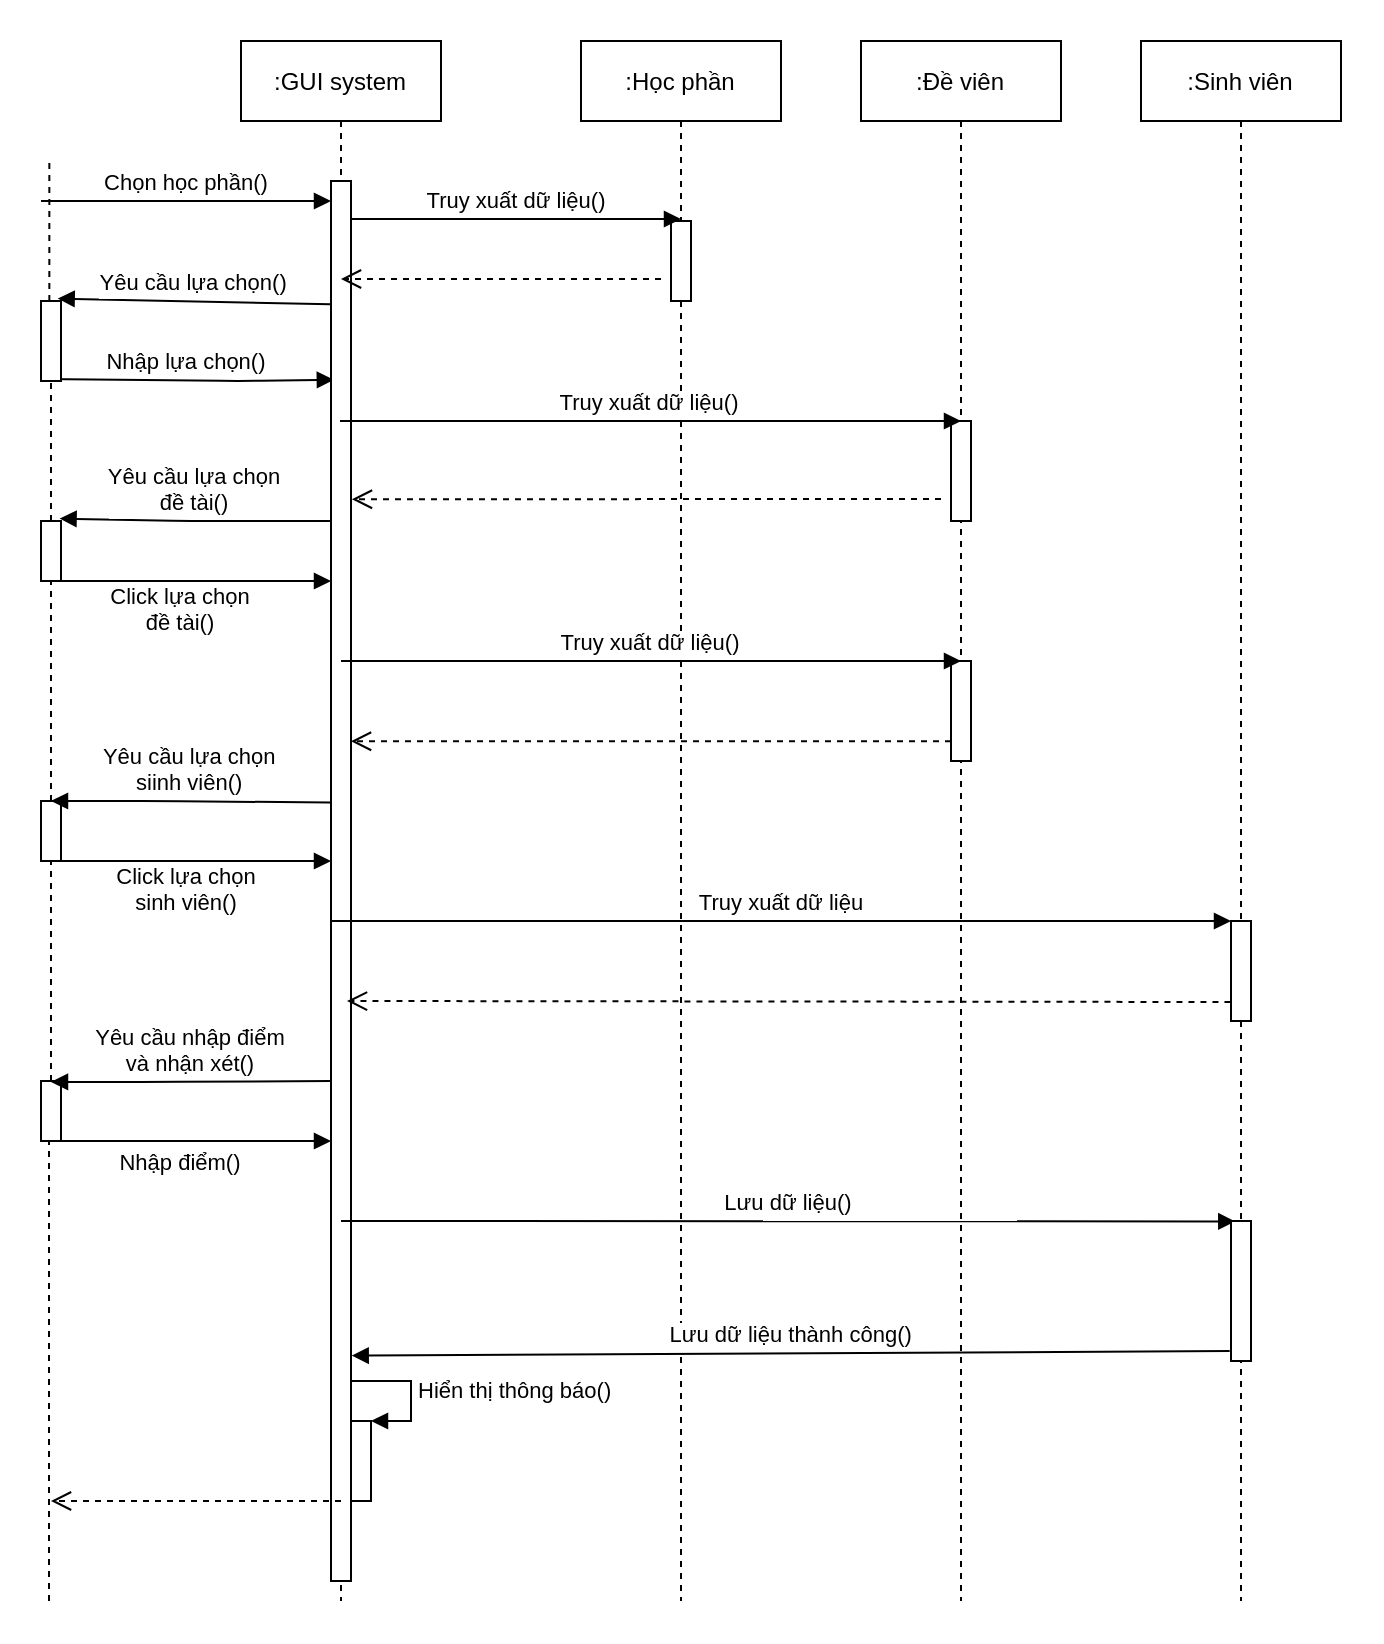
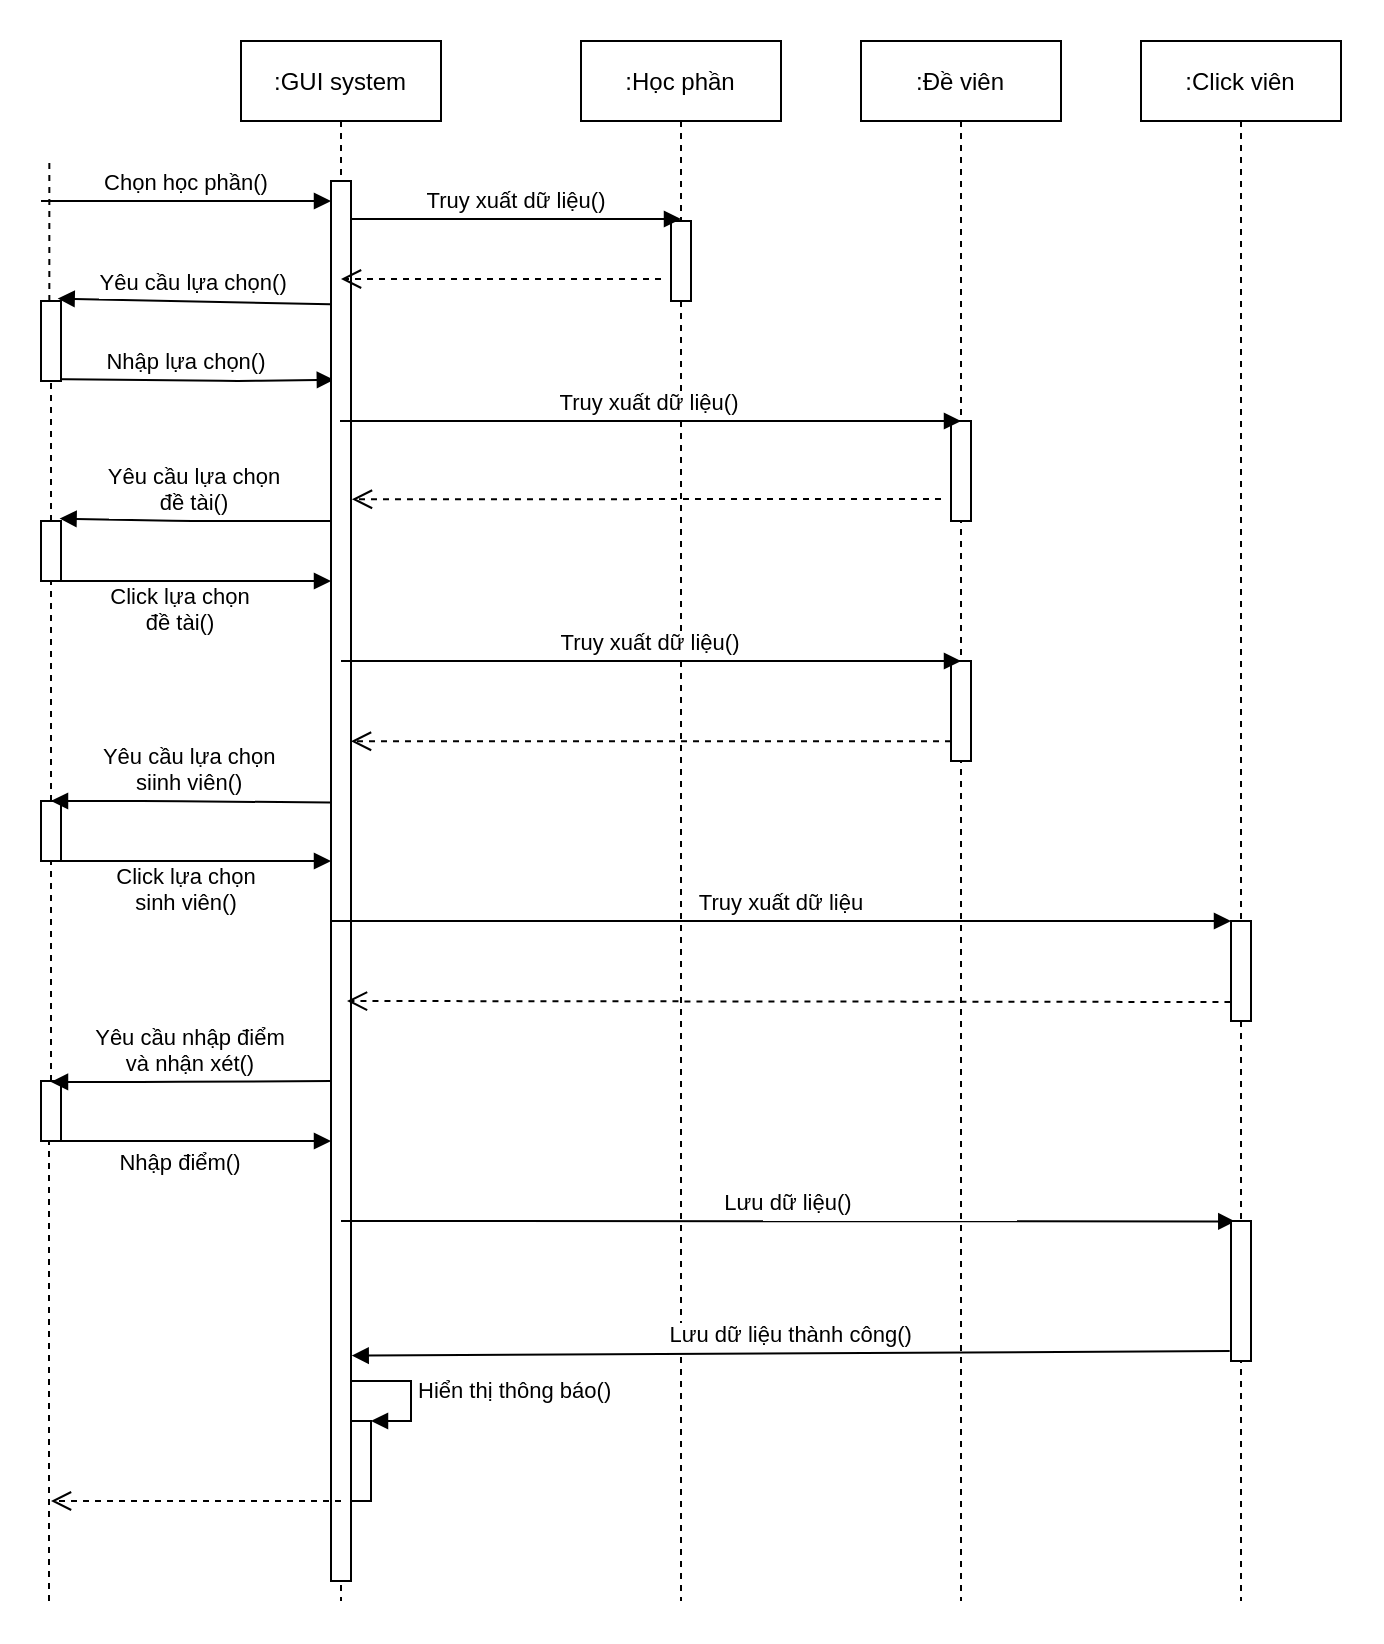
node ":Sinh viên": label ":Sinh viên" -> ":Click viên"
